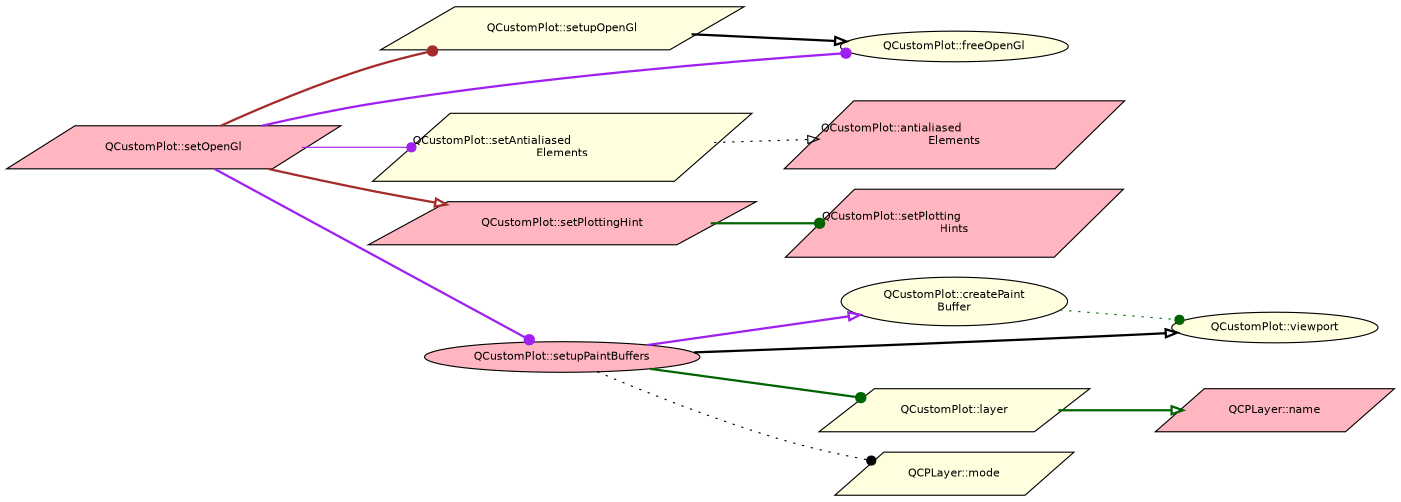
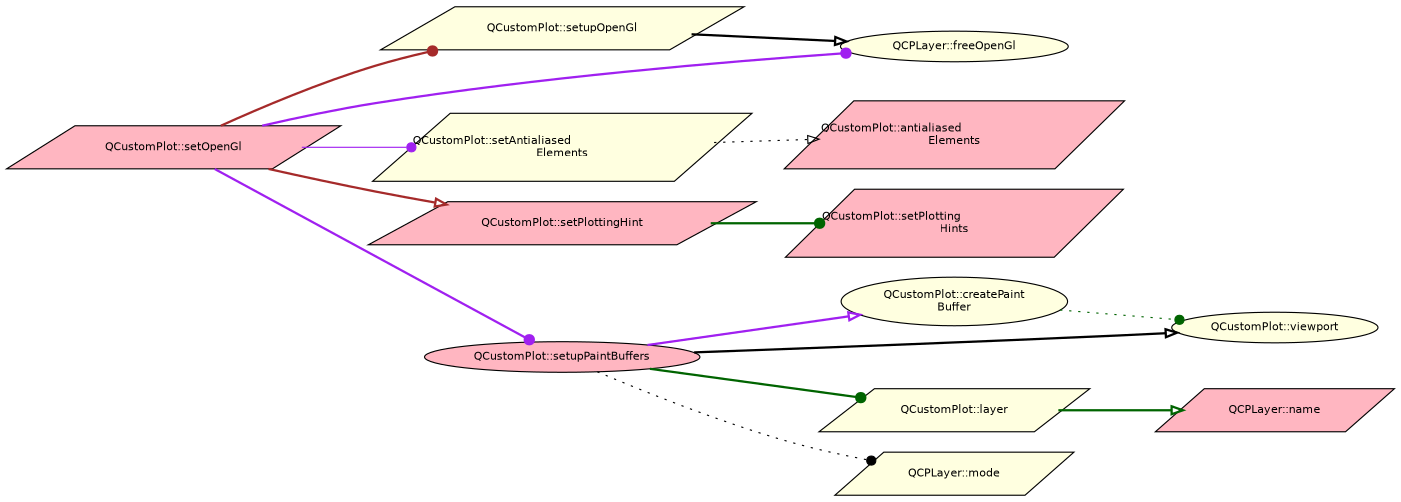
node "QCustomPlot::freeOpenGl": label "QCustomPlot::freeOpenGl" -> "QCPLayer::freeOpenGl"
